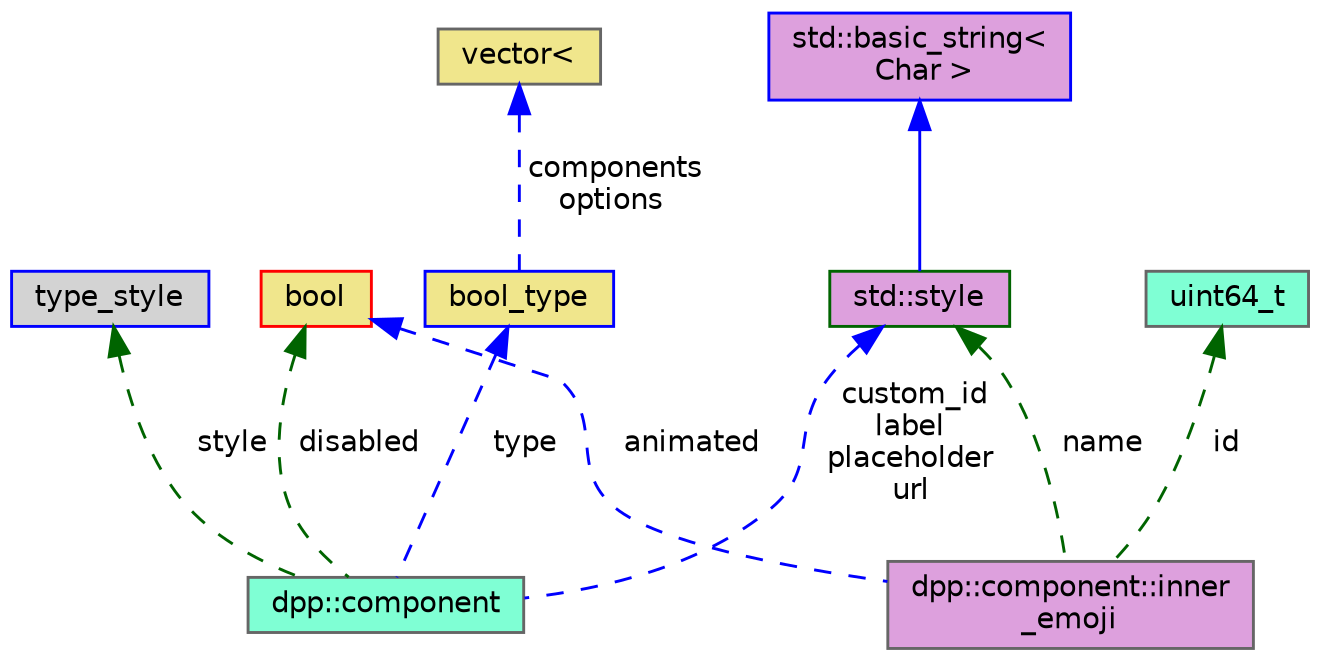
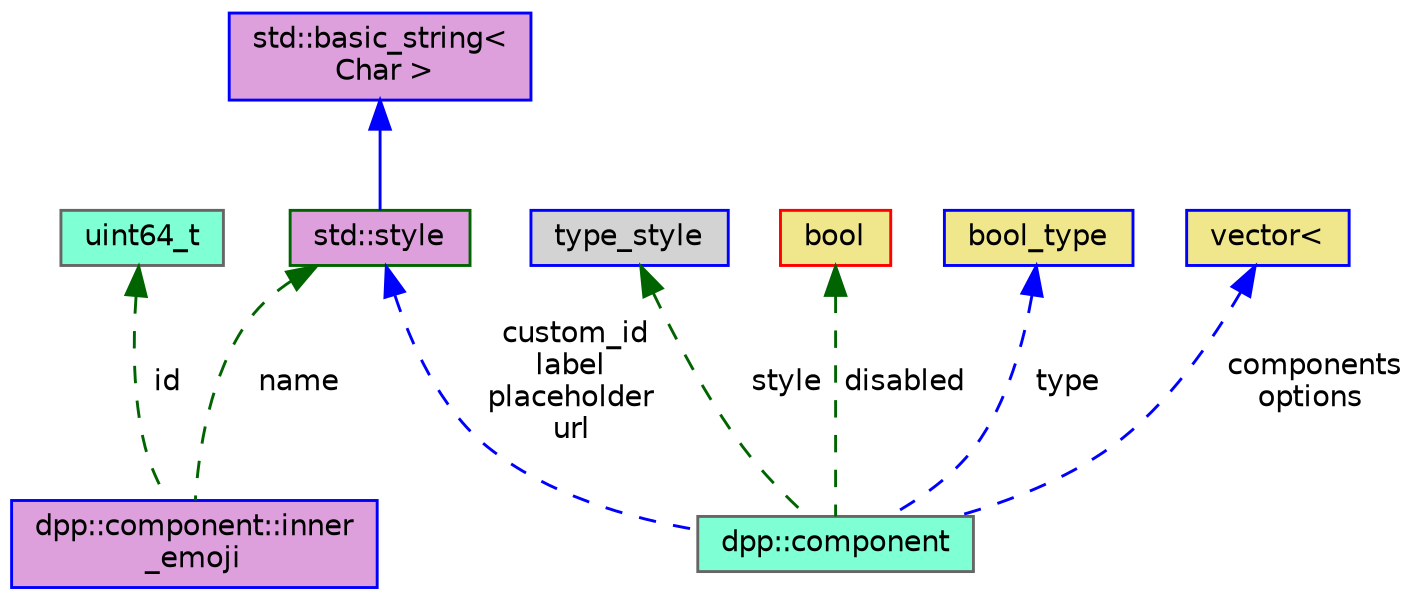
node "vector<": color gray40 -> blue
edge "bool_type" -> "vector<": now "dpp::component" -> "vector<"
edge "dpp::component::inner _emoji" -> "bool": removed, label "animated"
node "dpp::component::inner _emoji": color gray40 -> blue
